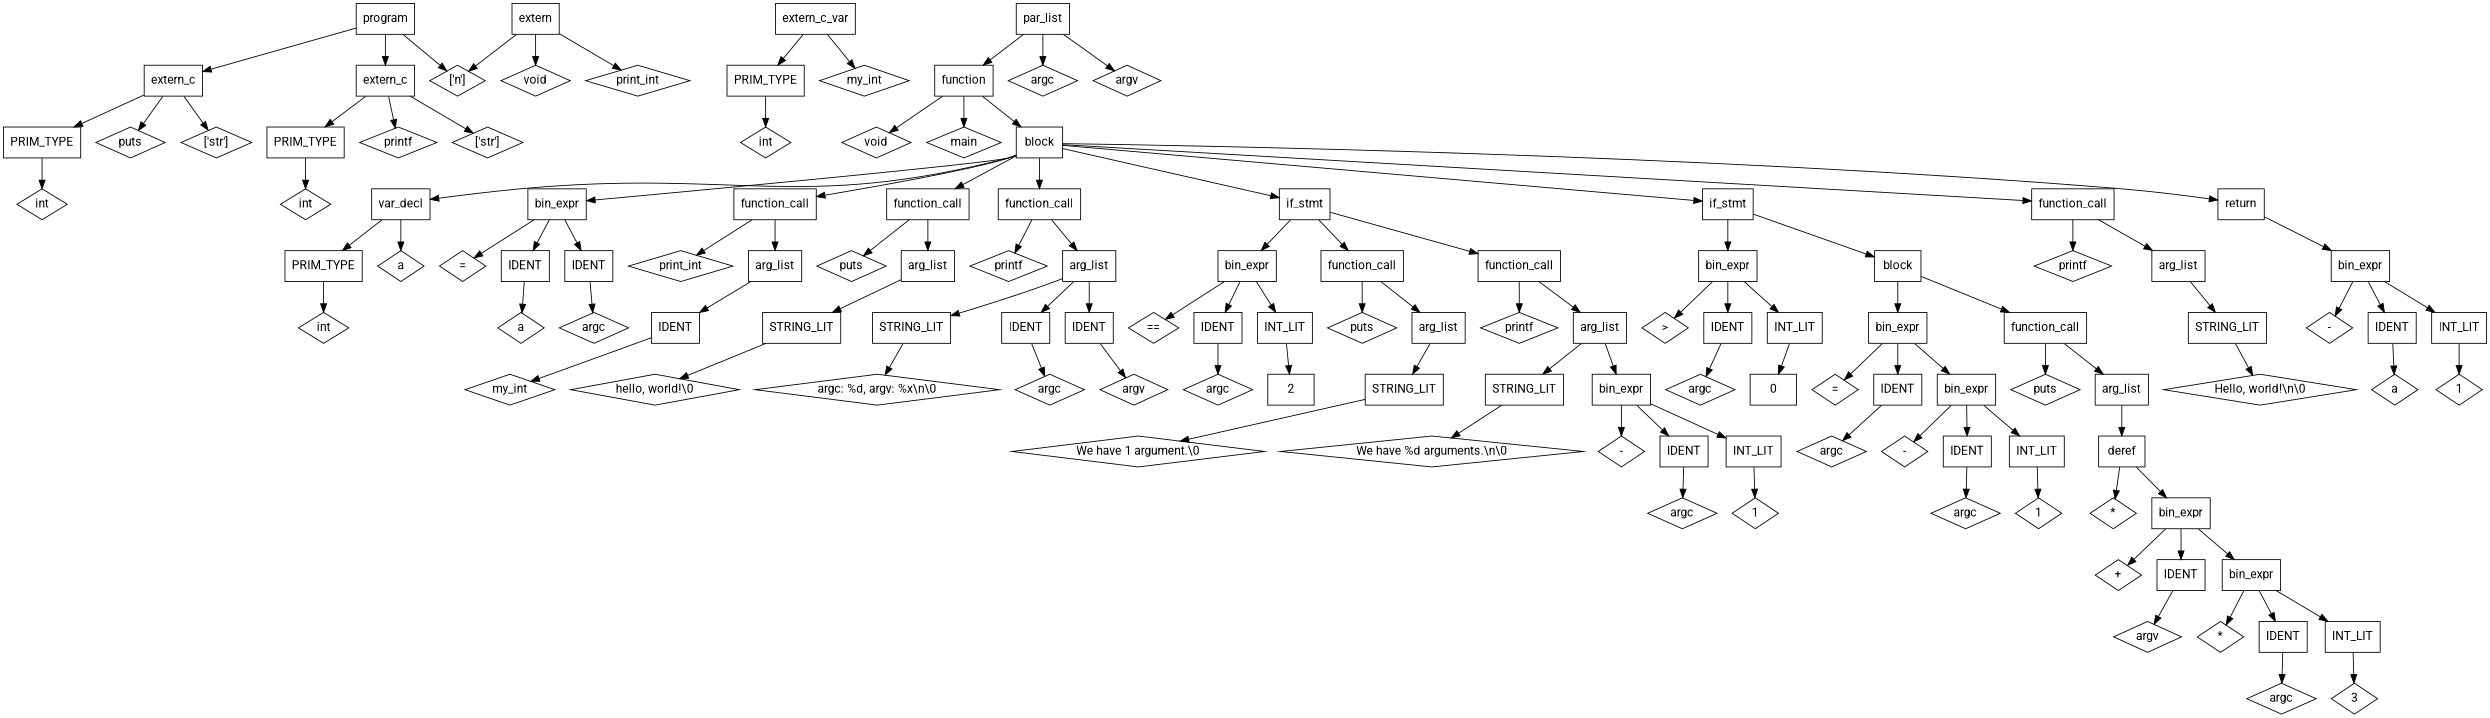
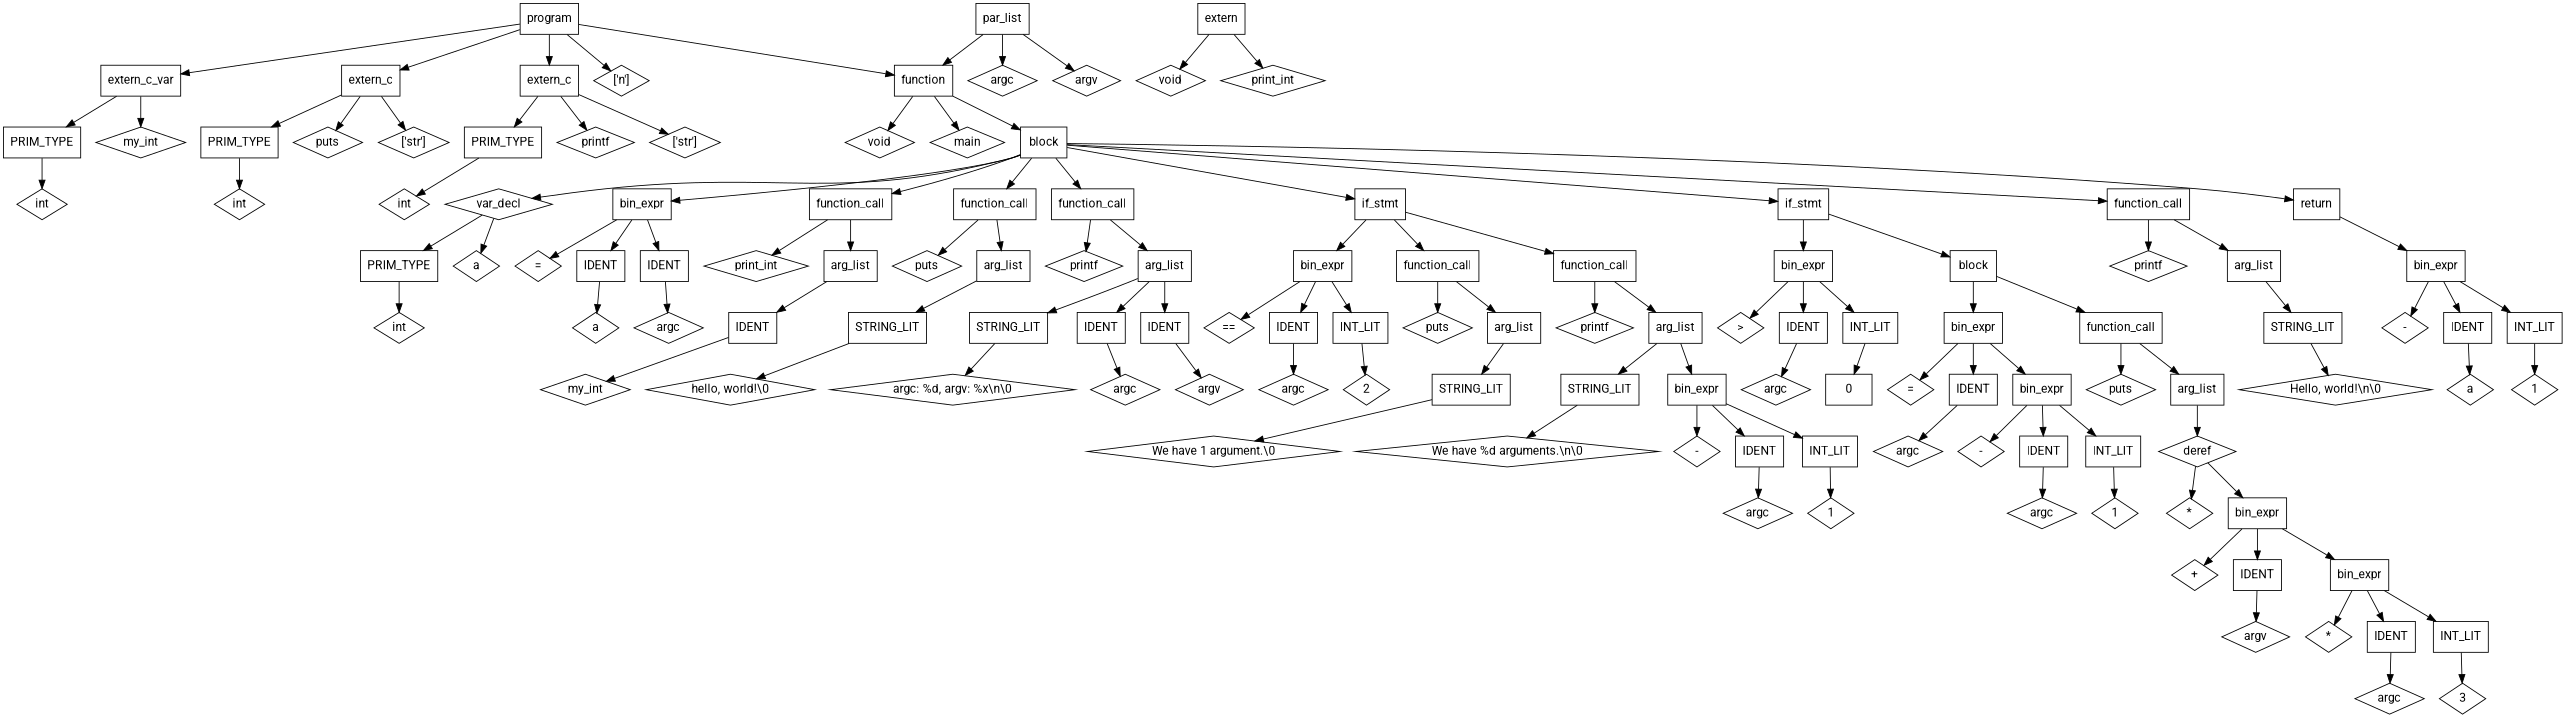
edge "program" -> "extern_c_var": added
edge "program" -> "function": added
edge "extern" -> "['n']": removed
node "var_decl": shape box -> diamond
node "2": shape box -> diamond
node "deref": shape box -> diamond
